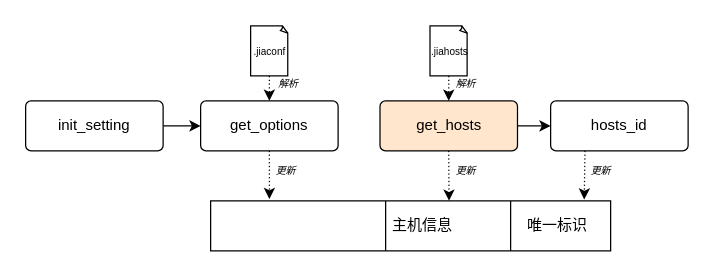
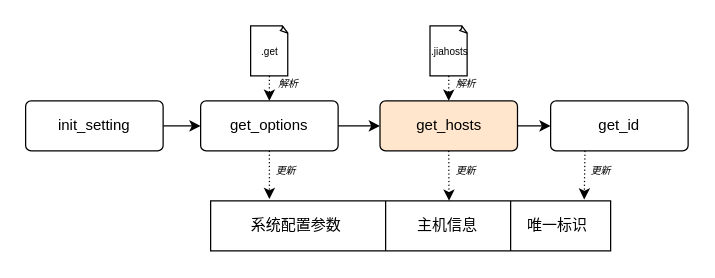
node ".jiaconf": label ".jiaconf" -> ".get"
edge "get_options" -> "get_hosts": added
node "hosts_id": label "hosts_id" -> "get_id"
node "系统配置参数": added
node "主机信息": moved (422, 226) -> (447, 226)
